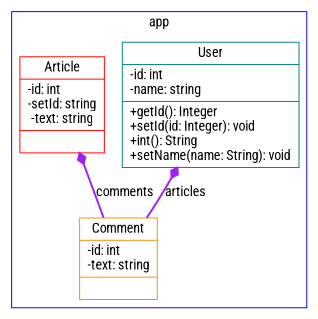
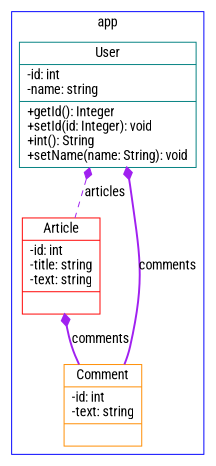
node "Article": text "-setId: string" -> "-title: string"
edge "User" -- "Comment": label "articles" -> "comments"
edge "User" -- "Article": added, label "articles"
